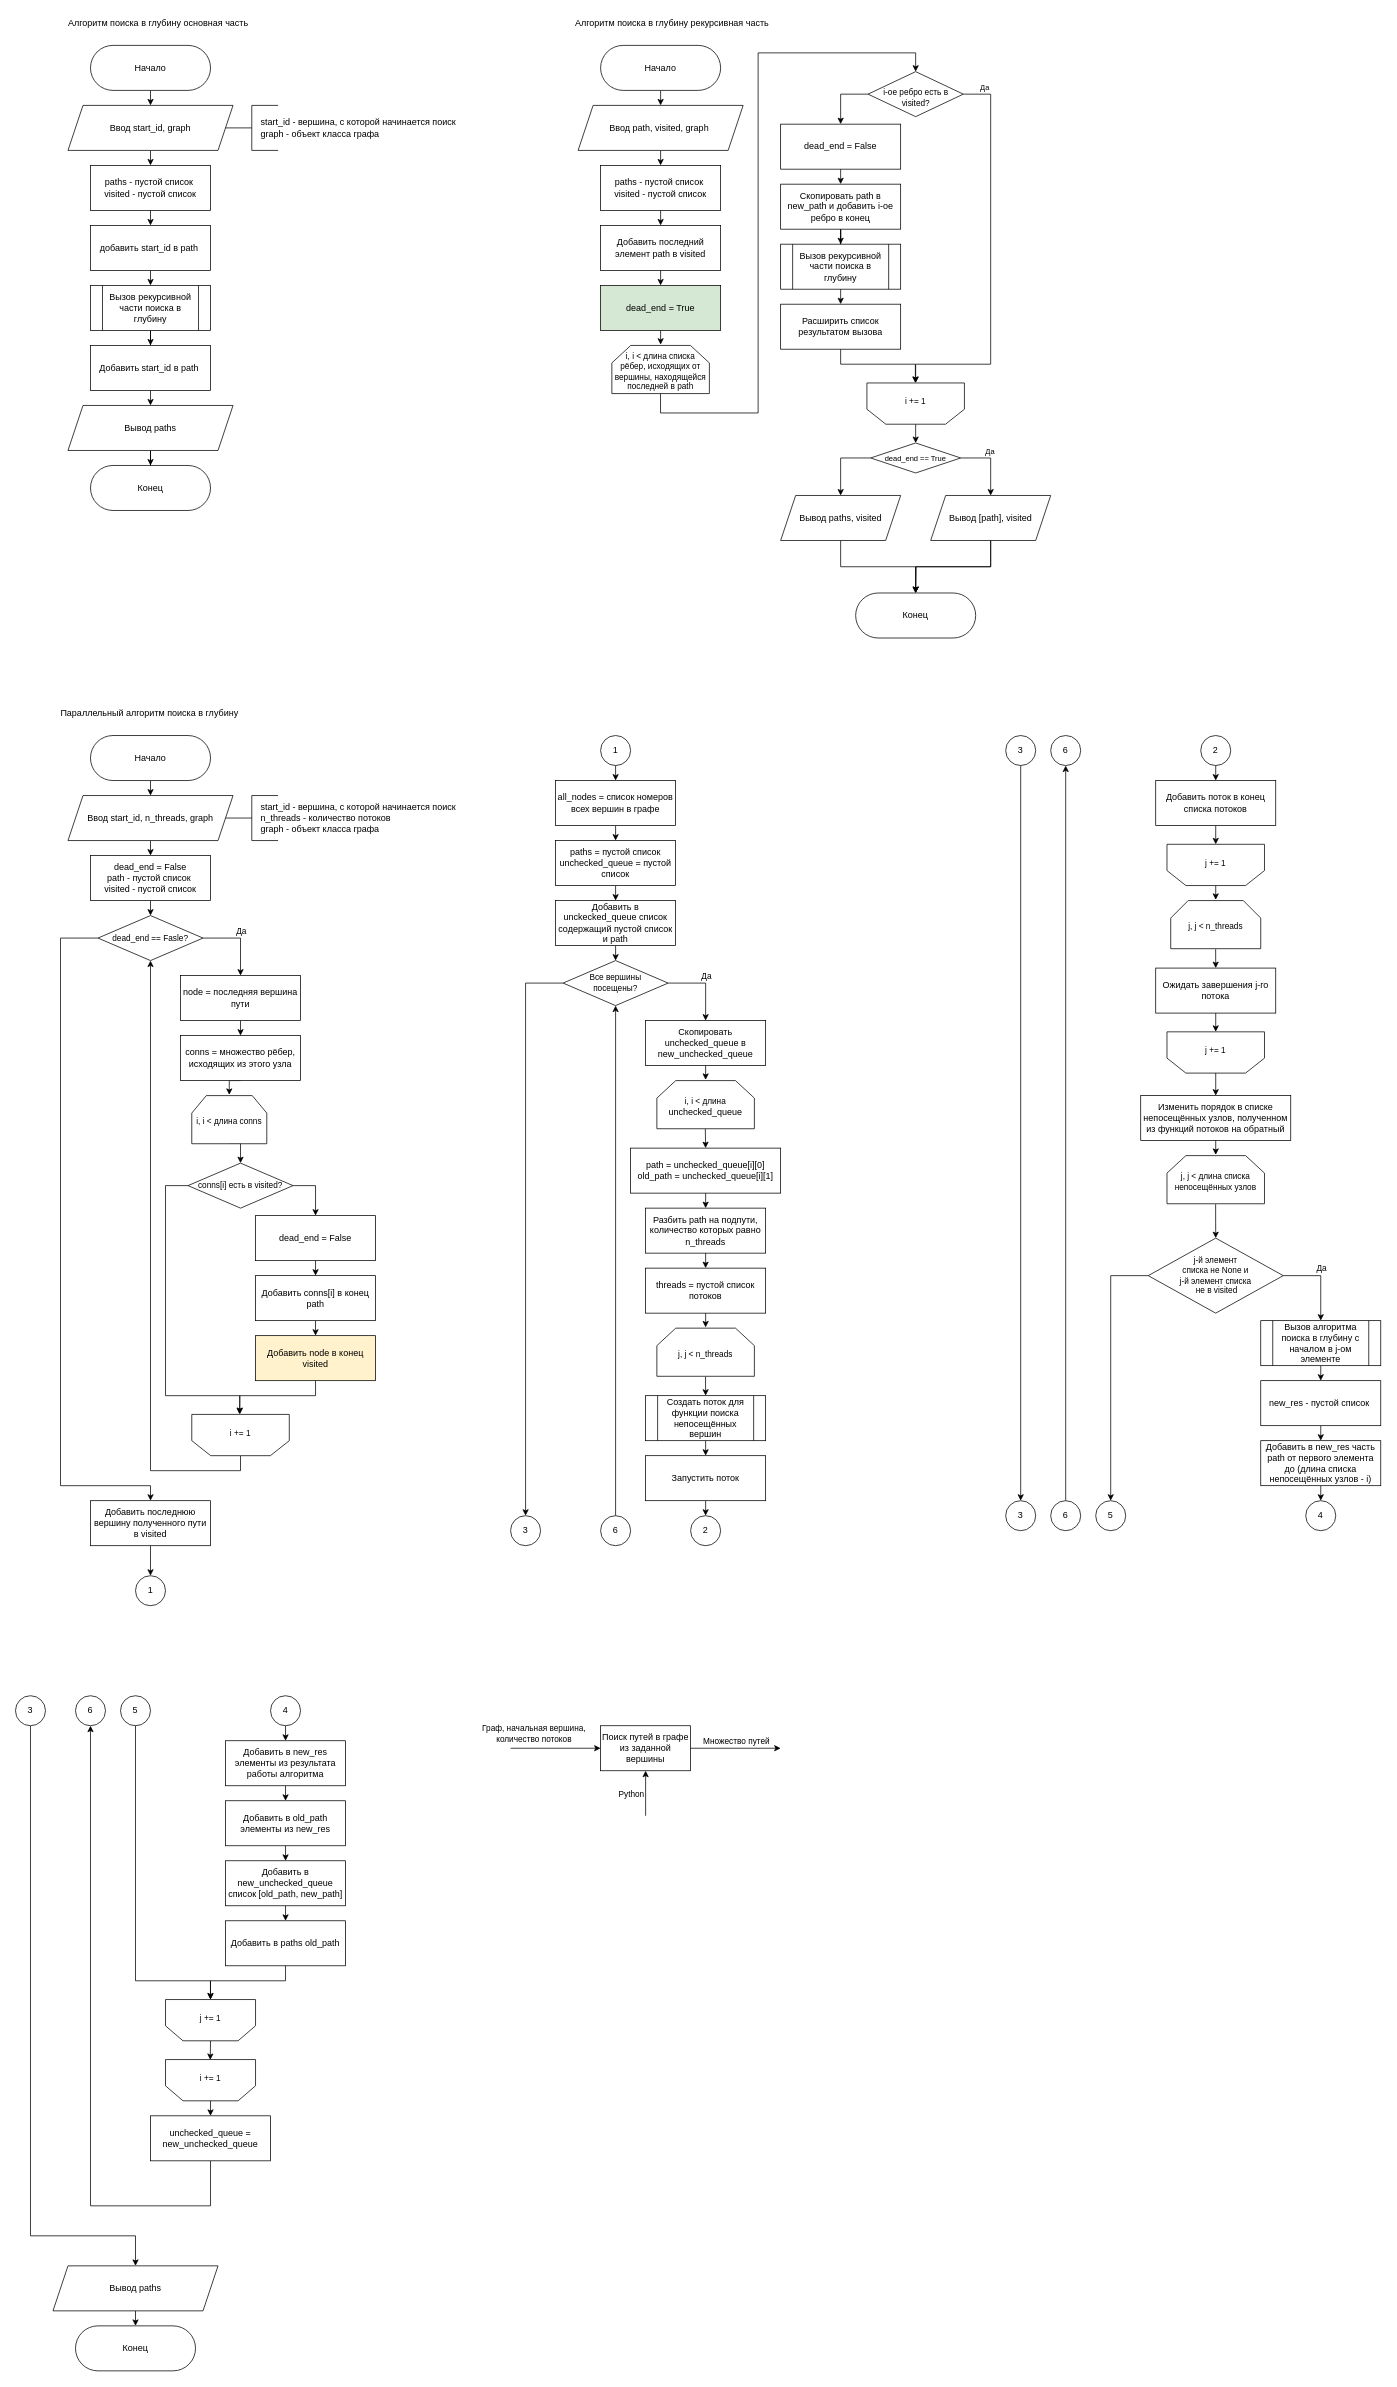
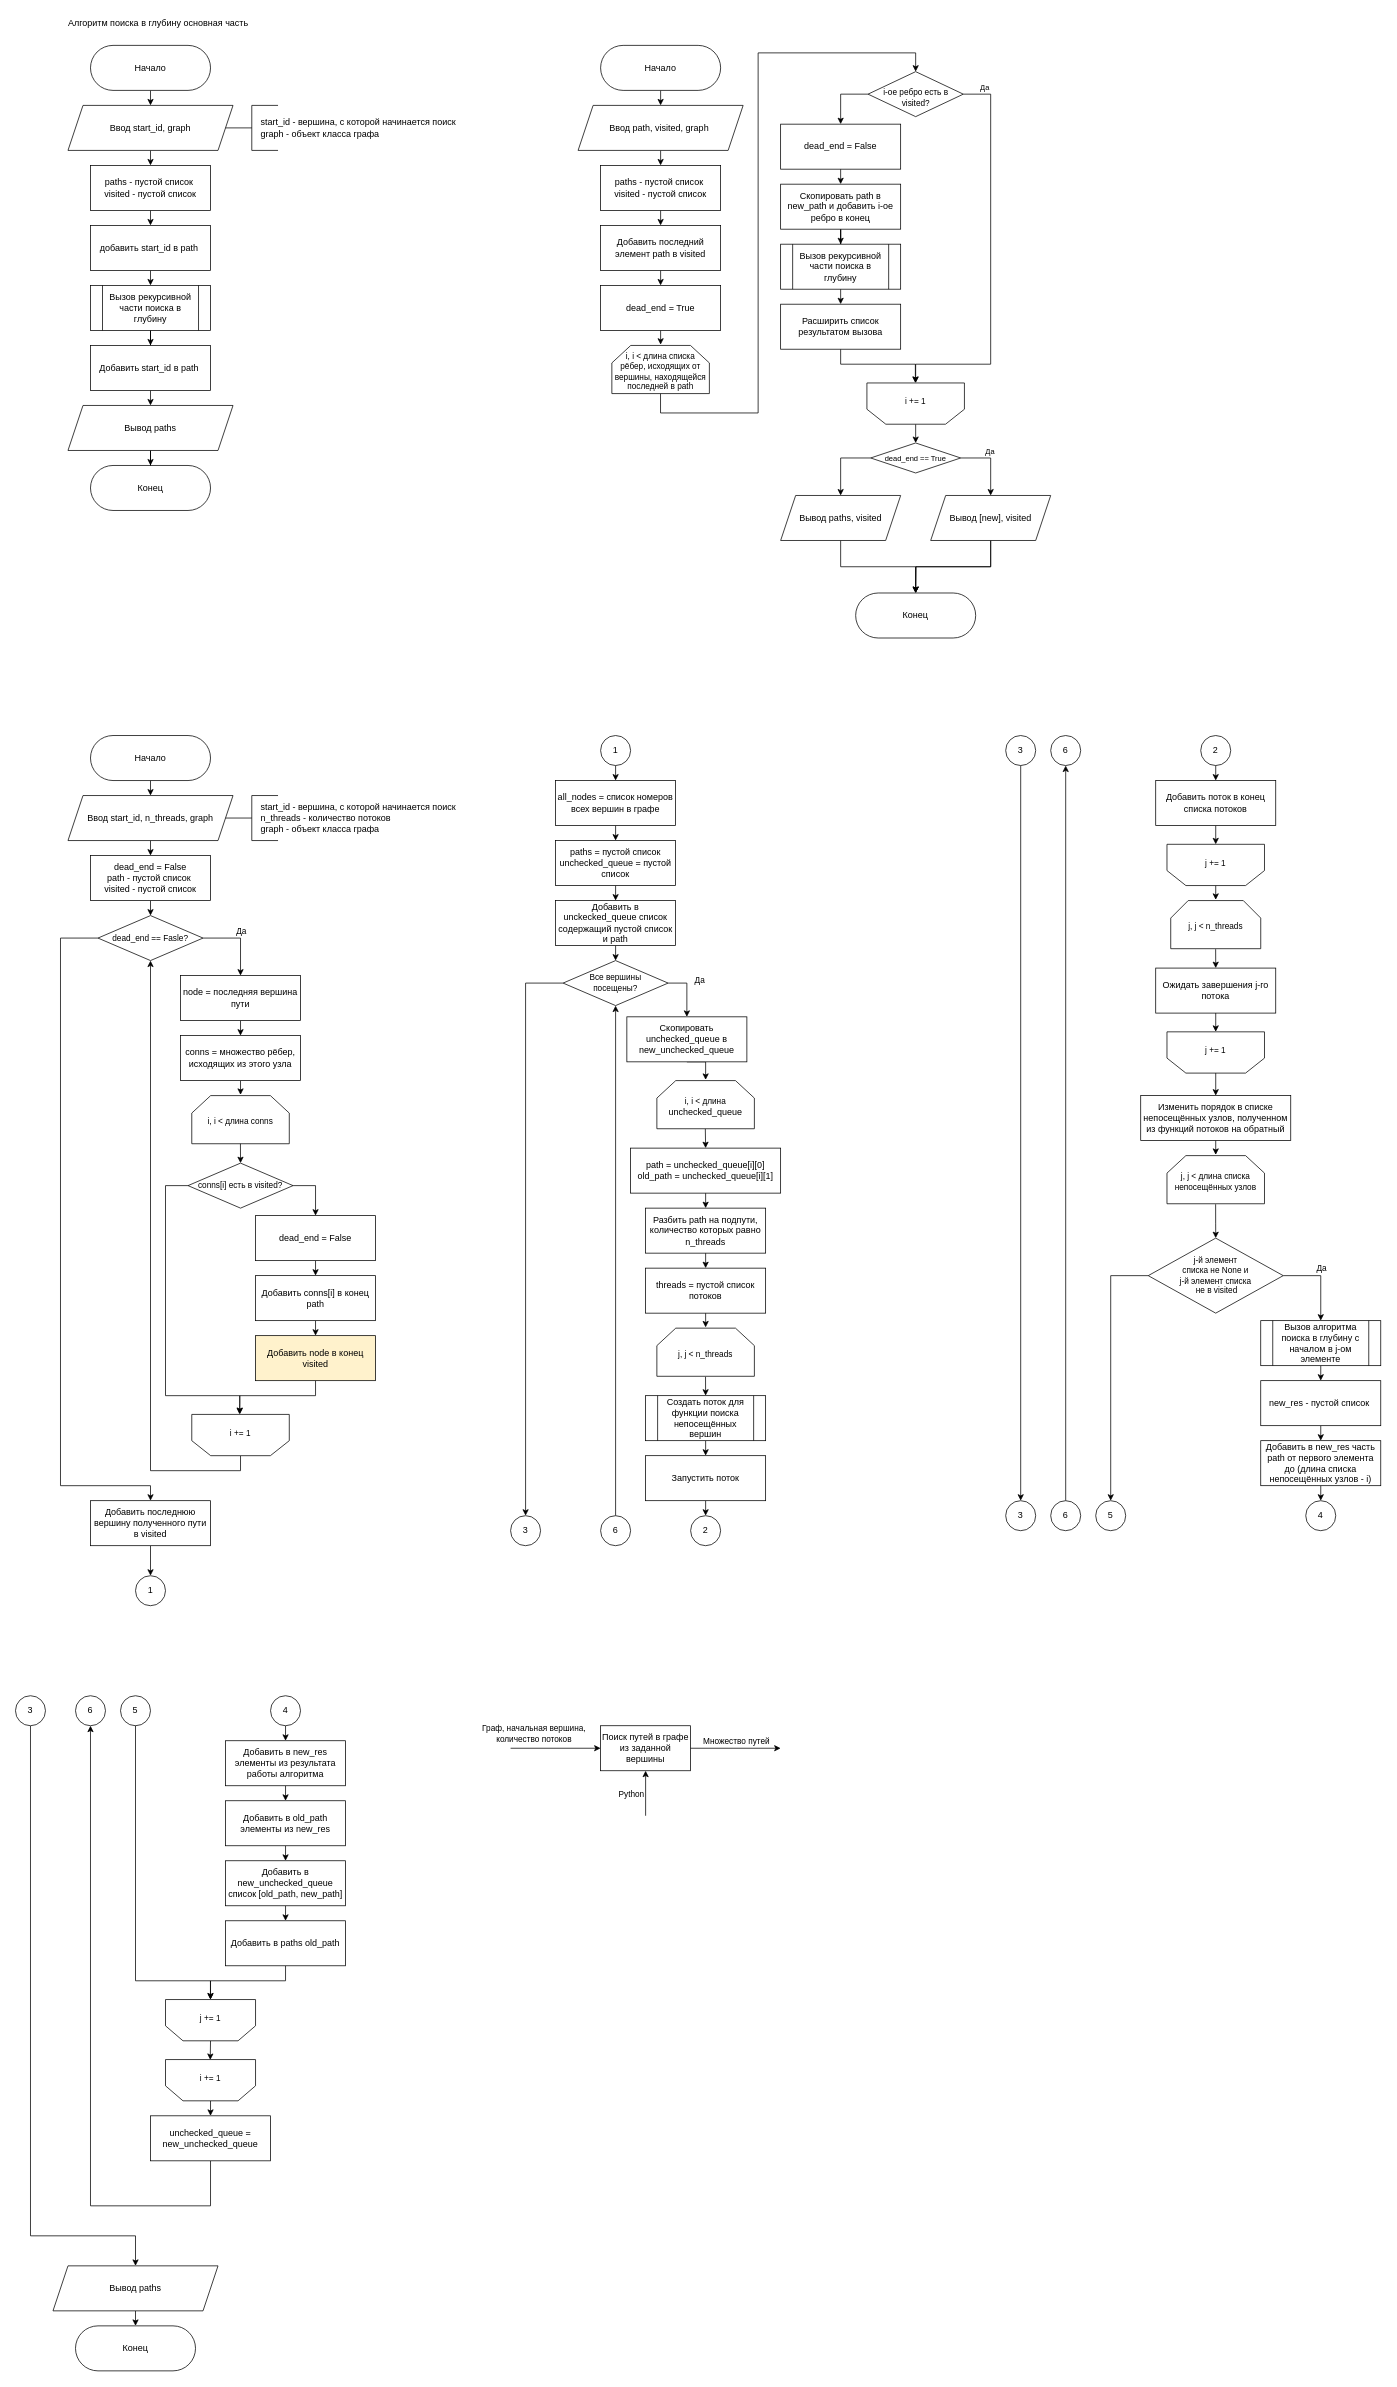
node "Алгоритм поиска в глубину рекурсивная часть": removed
node "dead_end = True": fillcolor #d5e8d4 -> #ffffff
node "Вывод [path], visited": label "Вывод [path], visited" -> "Вывод [new], visited"
node "Параллельный алгоритм поиска в глубину": removed
node "Скопировать unchecked_queue в new_unchecked_queue": moved (705, 1043) -> (687, 1039)
node "i, i < длина conns": size 75x53 -> 98x53
